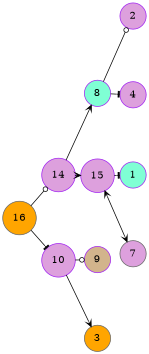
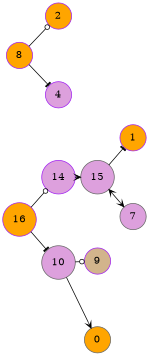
node "2": fillcolor plum -> orange
node "8": fillcolor aquamarine -> orange
edge "14" -> "8": removed
node "1": fillcolor aquamarine -> orange
node "15": color purple -> gray40
node "16": color gray40 -> purple
node "10": color purple -> gray40
node "3": label "3" -> "0"
